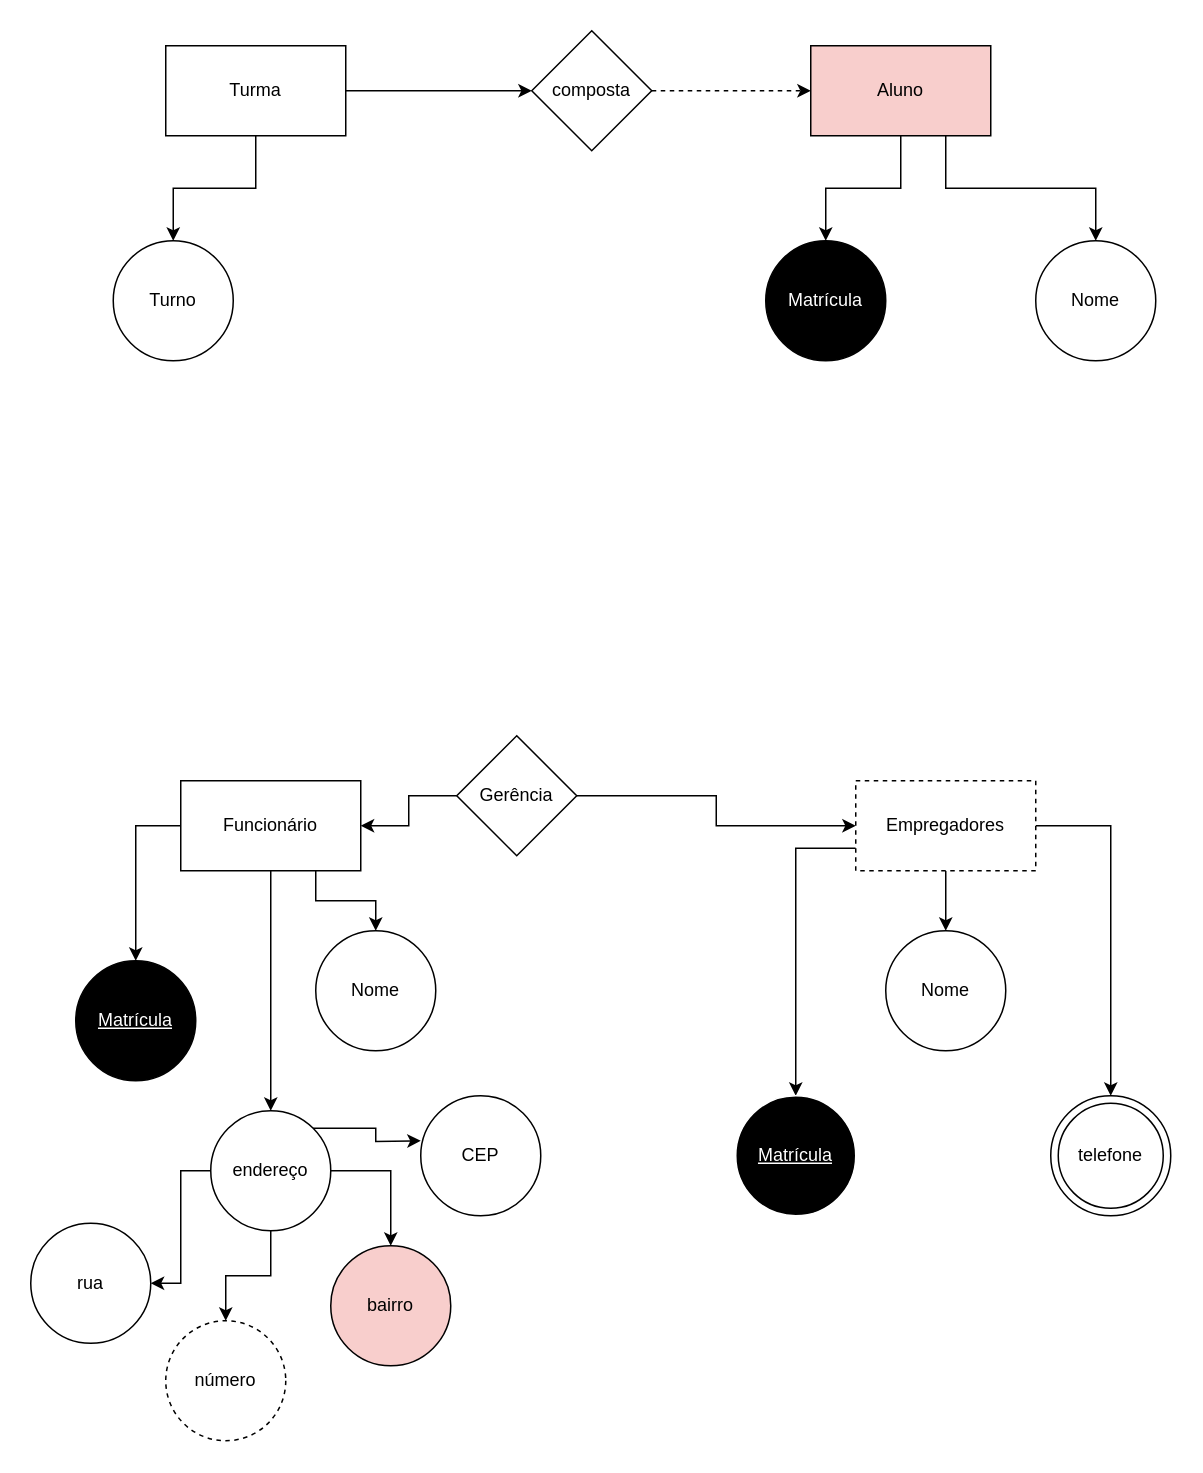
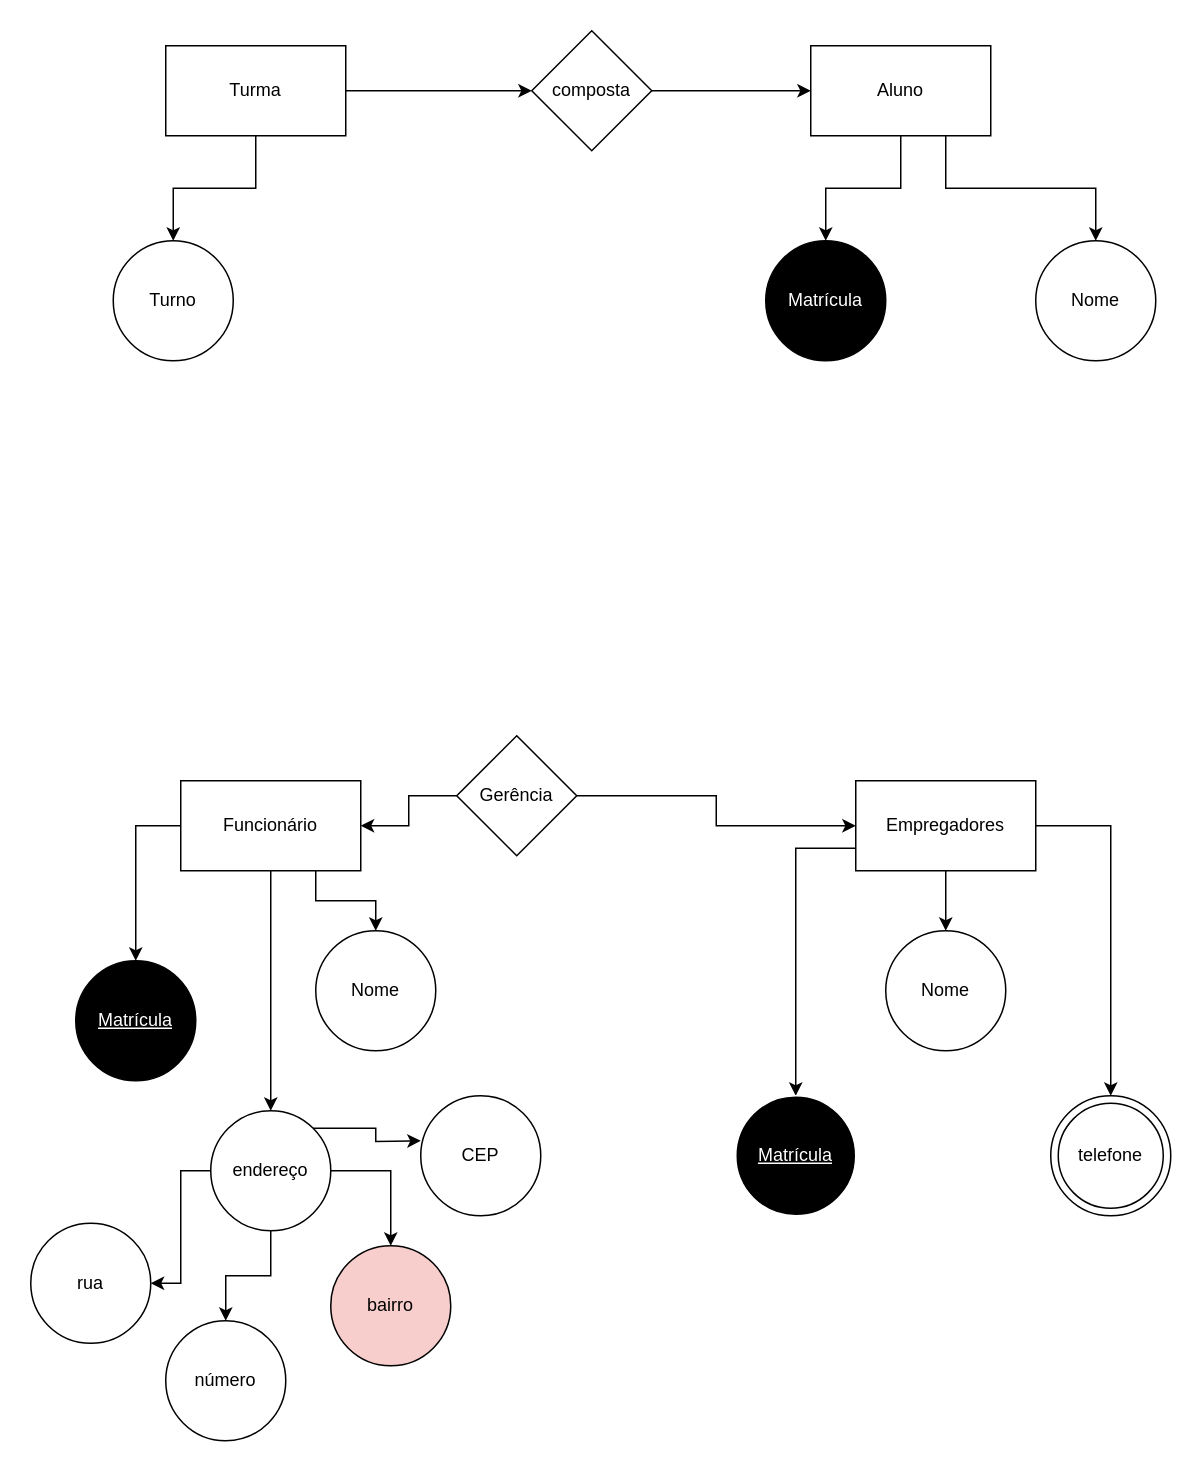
edge "composta" -> "Aluno": style dashed -> solid
node "Aluno": fillcolor #f8cecc -> #ffffff
node "Empregadores": style dashed -> solid
node "número": style dashed -> solid
